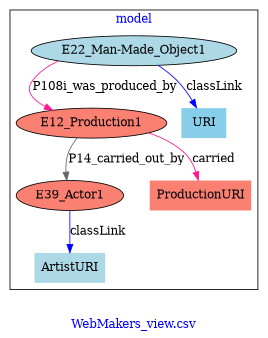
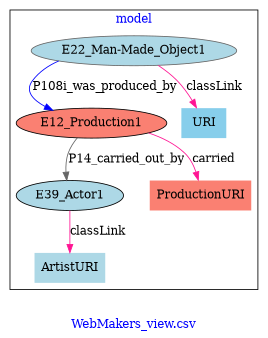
node "E22_Man-Made_Object1": color black -> gray40
edge "E22_Man-Made_Object1" -> "E12_Production1": color deeppink -> blue
edge "E22_Man-Made_Object1" -> "URI": color blue -> deeppink
node "E39_Actor1": fillcolor salmon -> lightblue
edge "E39_Actor1" -> "ArtistURI": color blue -> deeppink
